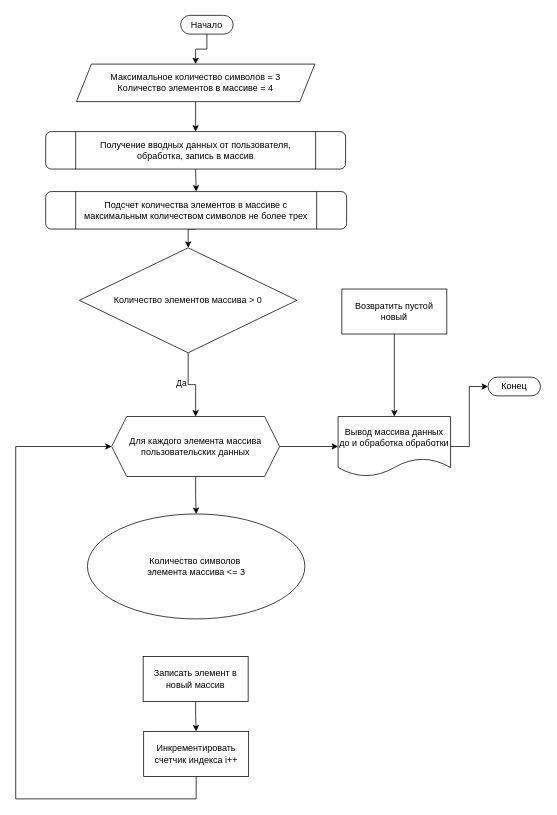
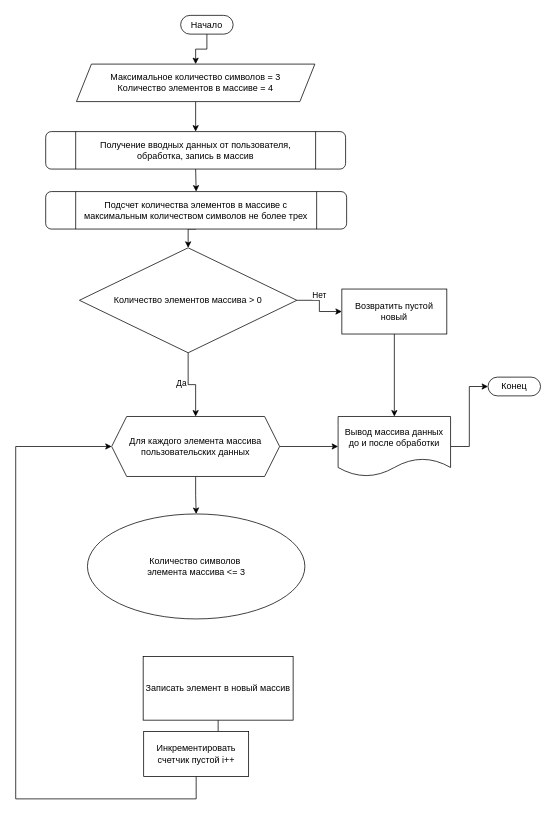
edge "Количество элементов массива > 0" -> "Возвратить пустой новый": added, label "Нет"
node "Вывод массива данных до и обработка обработки": label "Вывод массива данных до и обработка обработки" -> "Вывод массива данных до и после обработки"
node "Записать элемент в новый массив": size 105x45 -> 150x64
node "Инкрементировать счетчик индекса i++": label "Инкрементировать счетчик индекса i++" -> "Инкрементировать счетчик пустой i++"
